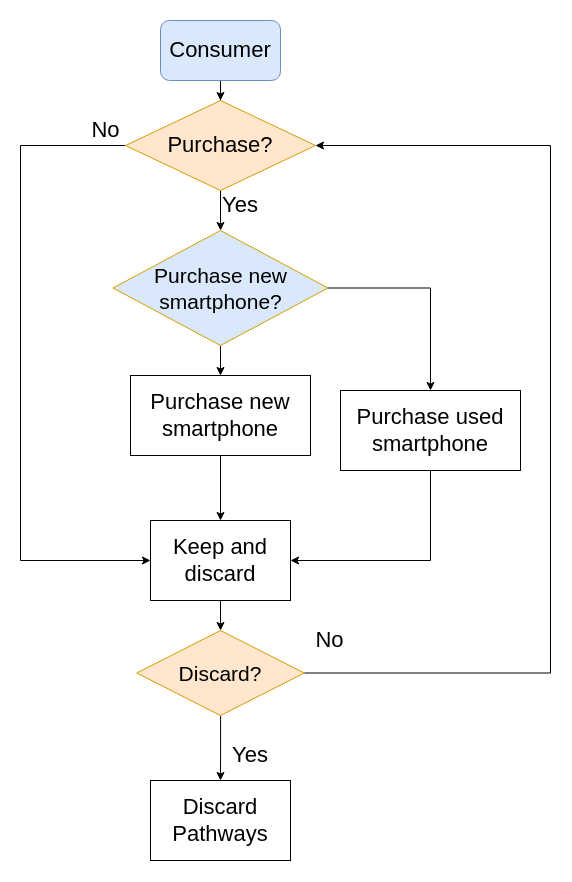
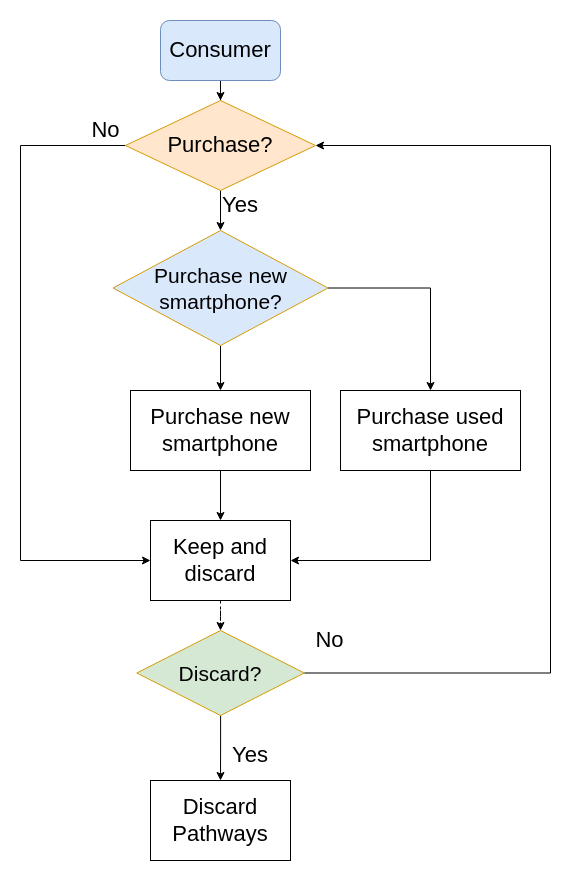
node "Purchase new smartphone": moved (221, 416) -> (221, 431)
edge "Keep and discard" -> "Discard?": style solid -> dashed
node "Discard?": fillcolor #ffe6cc -> #d5e8d4
